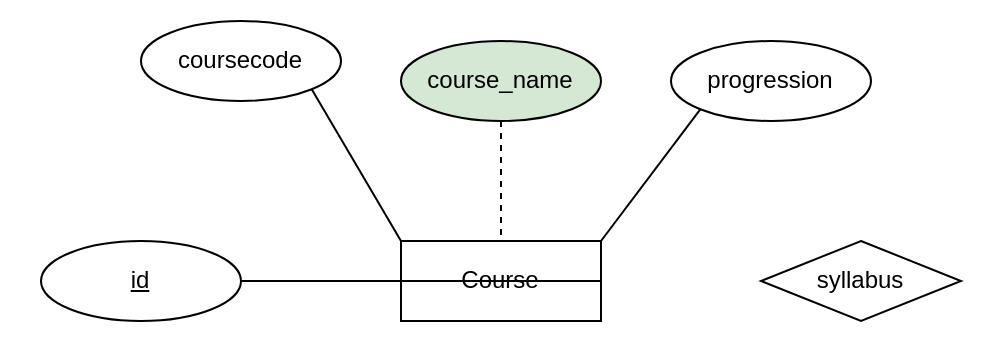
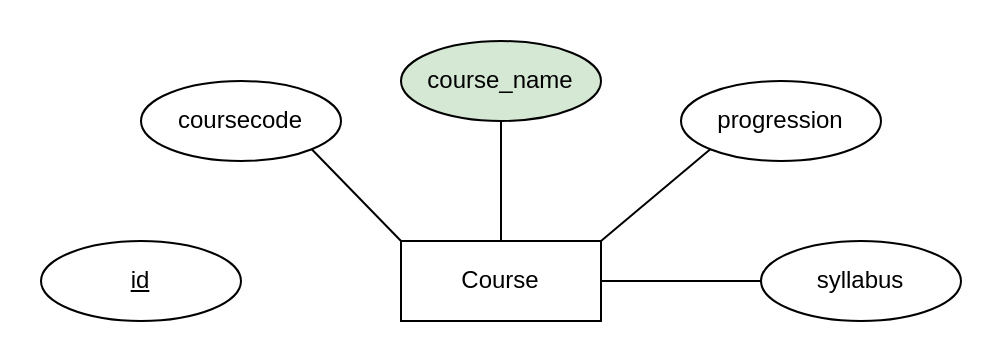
node "coursecode": moved (241, 61) -> (241, 121)
node "progression": moved (771, 81) -> (781, 121)
edge "course_name" -- "Course": style dashed -> solid
edge "id" -- "Course": now "syllabus" -- "Course"
node "syllabus": shape diamond -> ellipse
